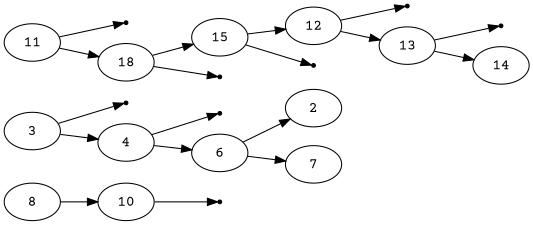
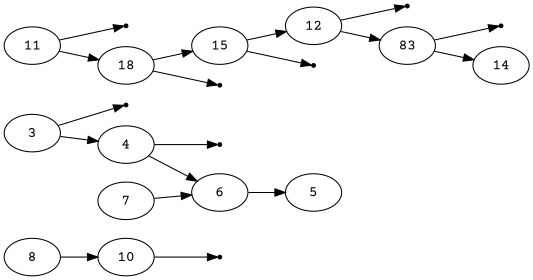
node "13": label "13" -> "83"
node "2": label "2" -> "5"
edge "6" -> "7": reversed
